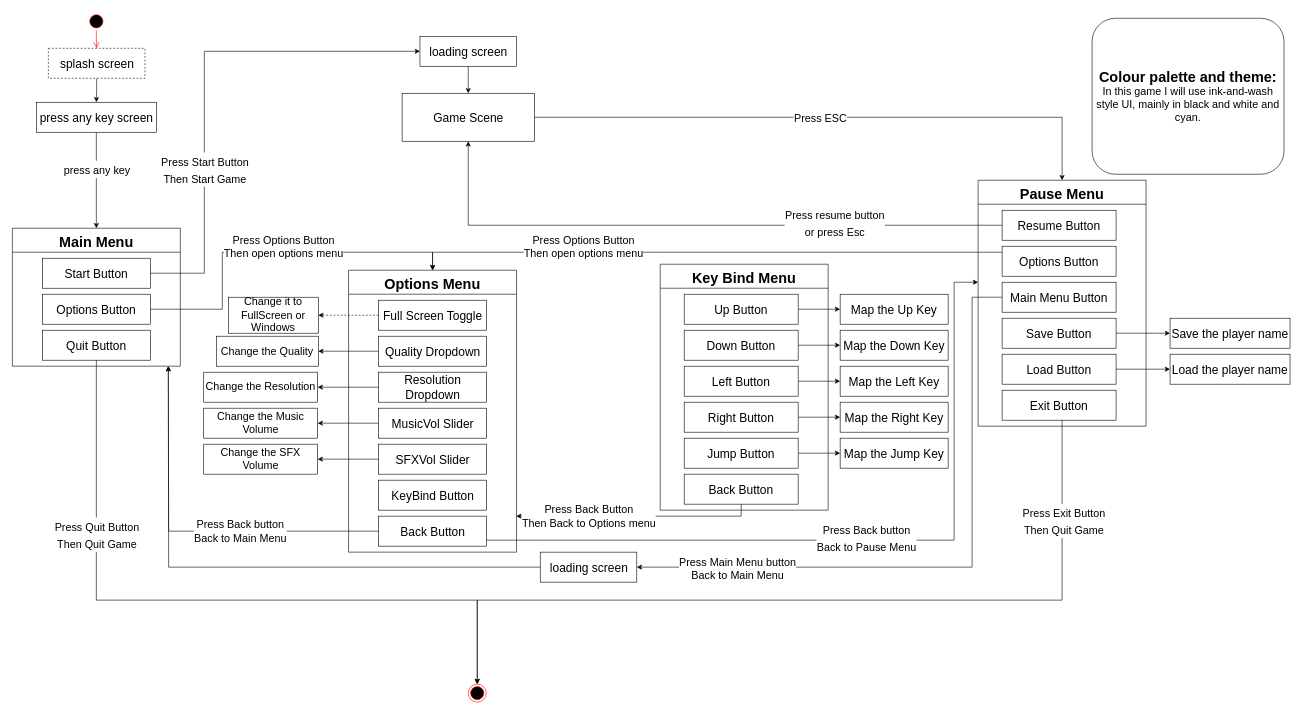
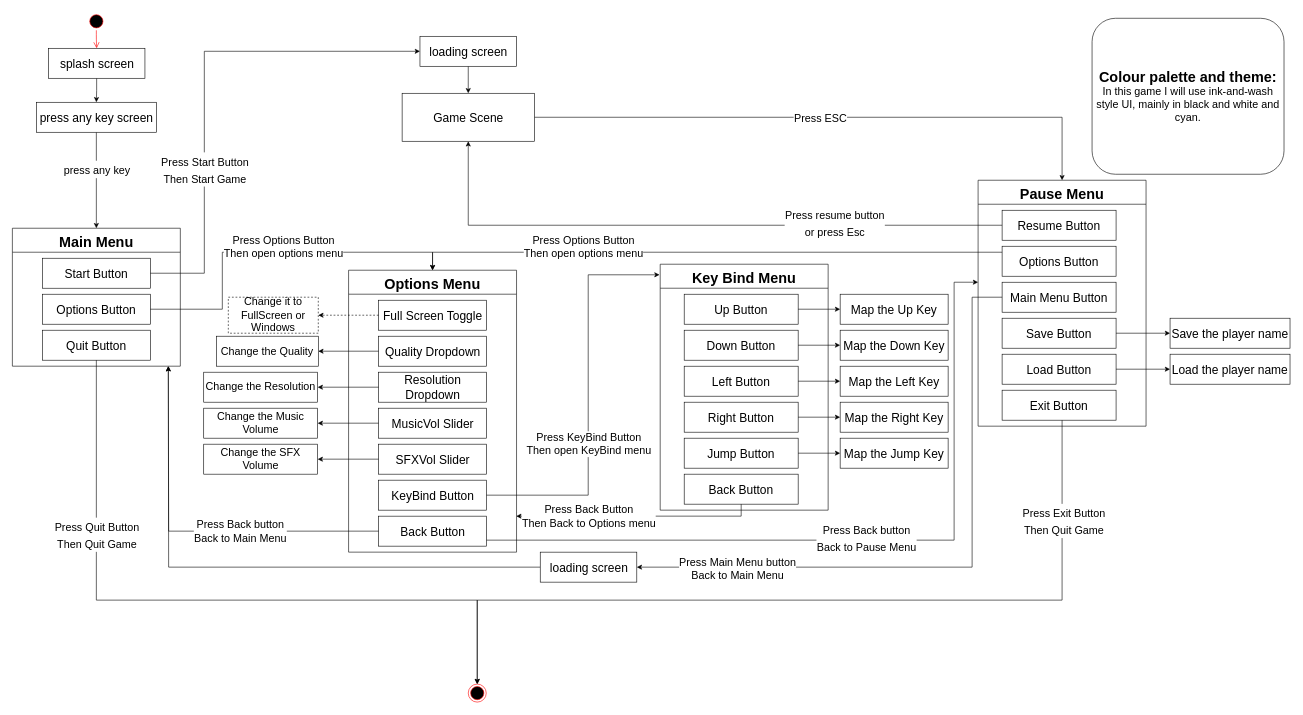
node "splash screen": style dashed -> solid
node "Change it to FullScreen or Windows": style solid -> dashed
edge "KeyBind Button" -> "Key Bind Menu": added, label "Press KeyBind ButtonThen open KeyBind menu"
